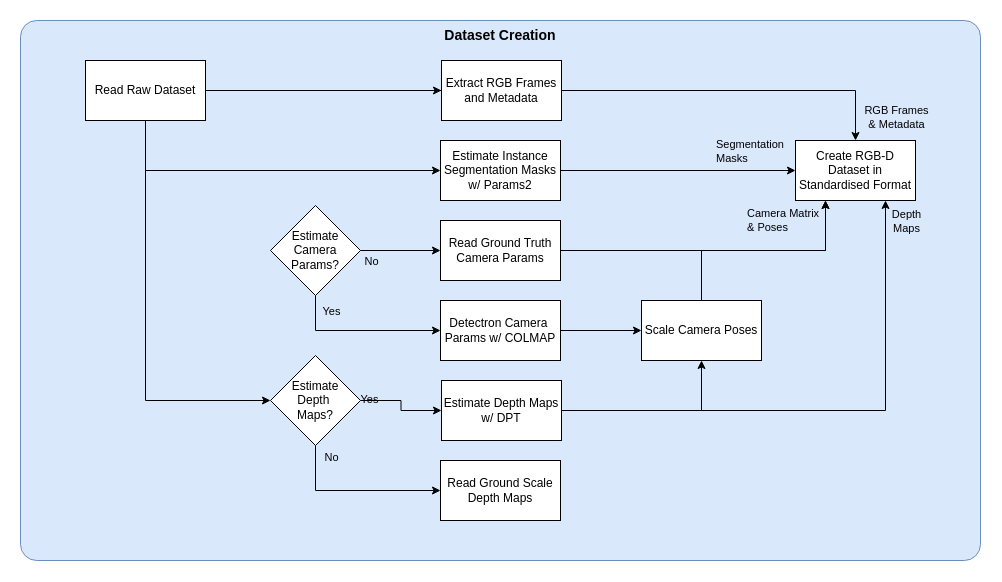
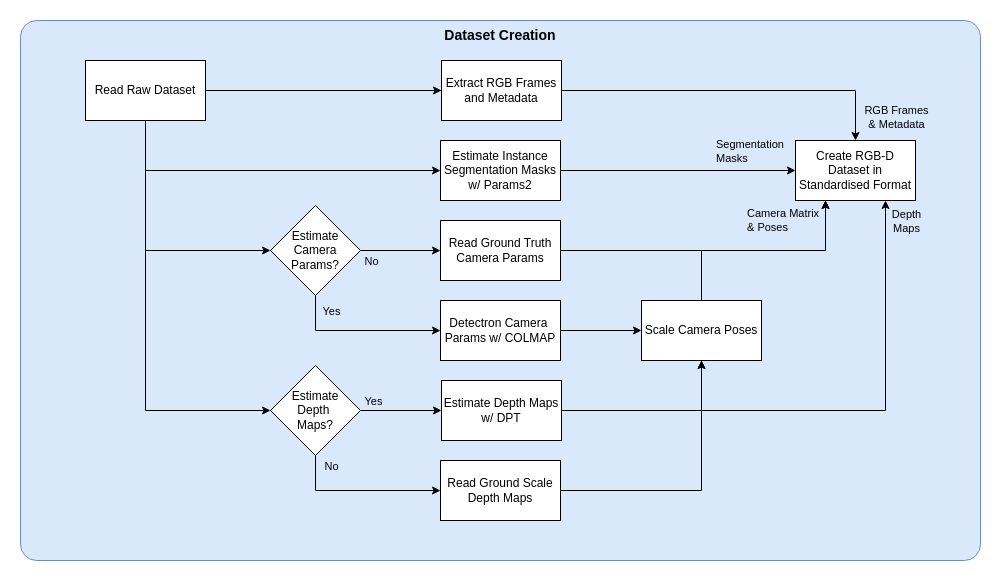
edge "Read Raw Dataset" -> "Estimate Camera Params?": added
node "Estimate Depth Maps?": moved (316, 401) -> (316, 411)
edge "Read Ground Scale Depth Maps" -> "Scale Camera Poses": added
